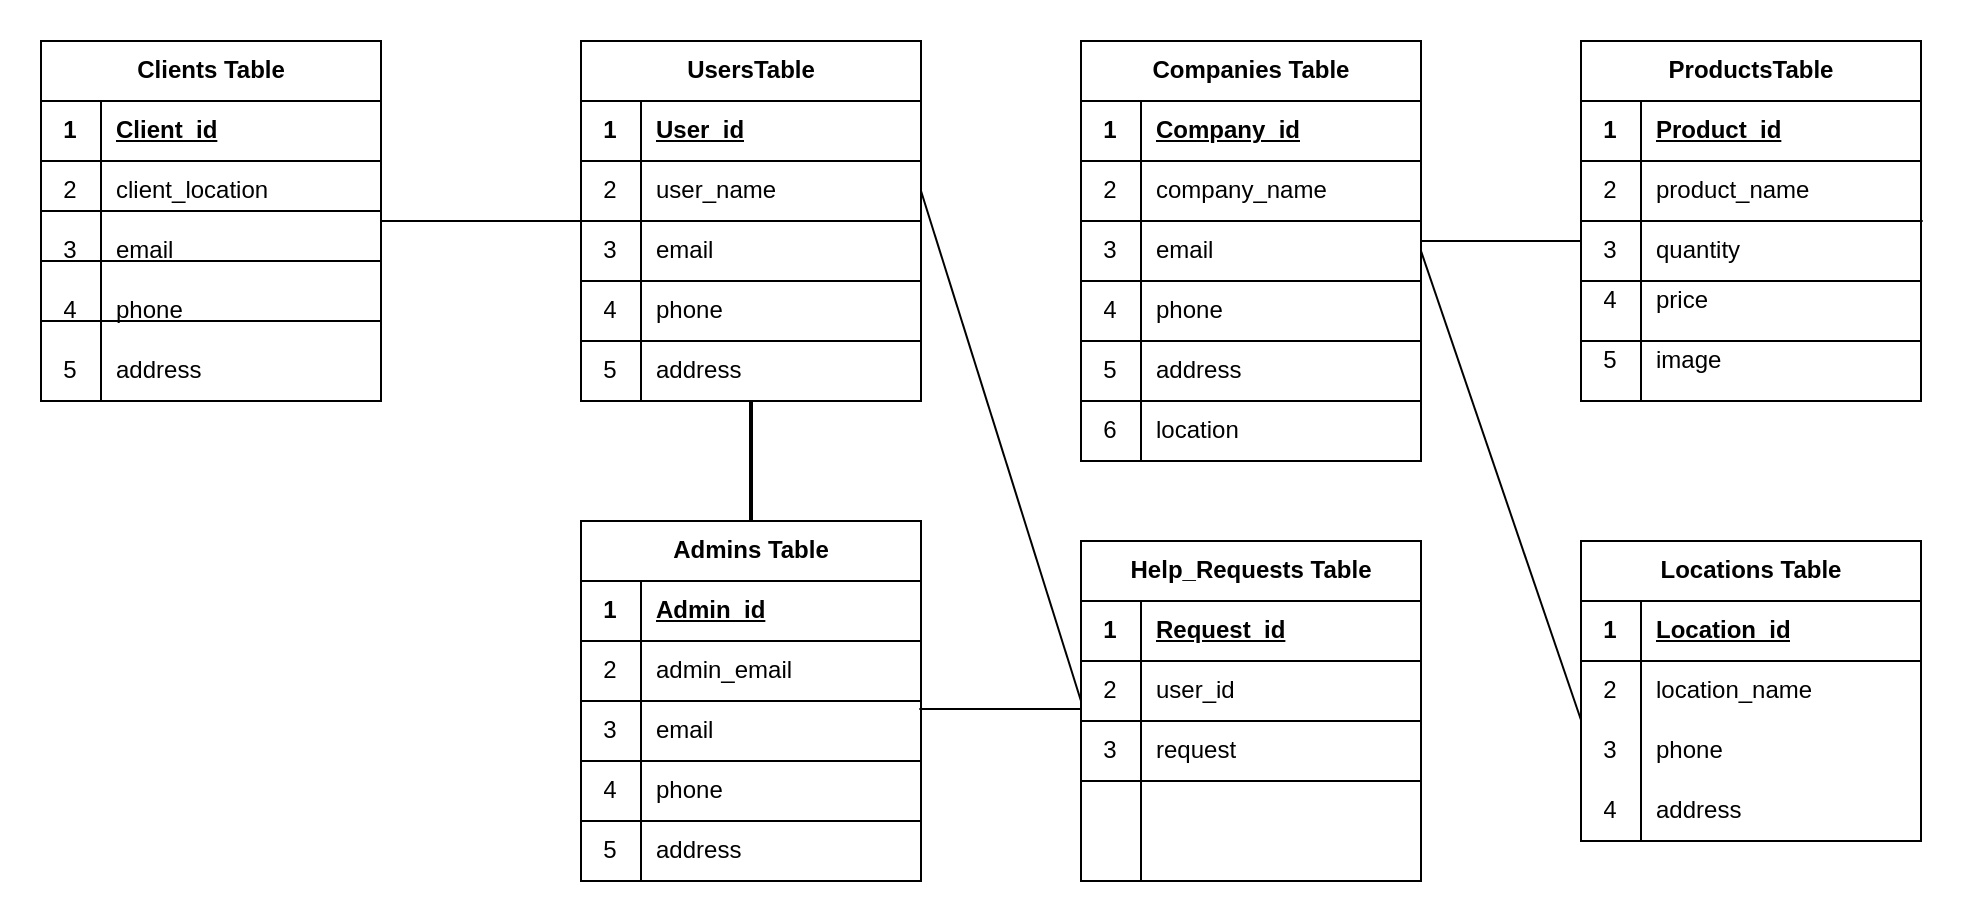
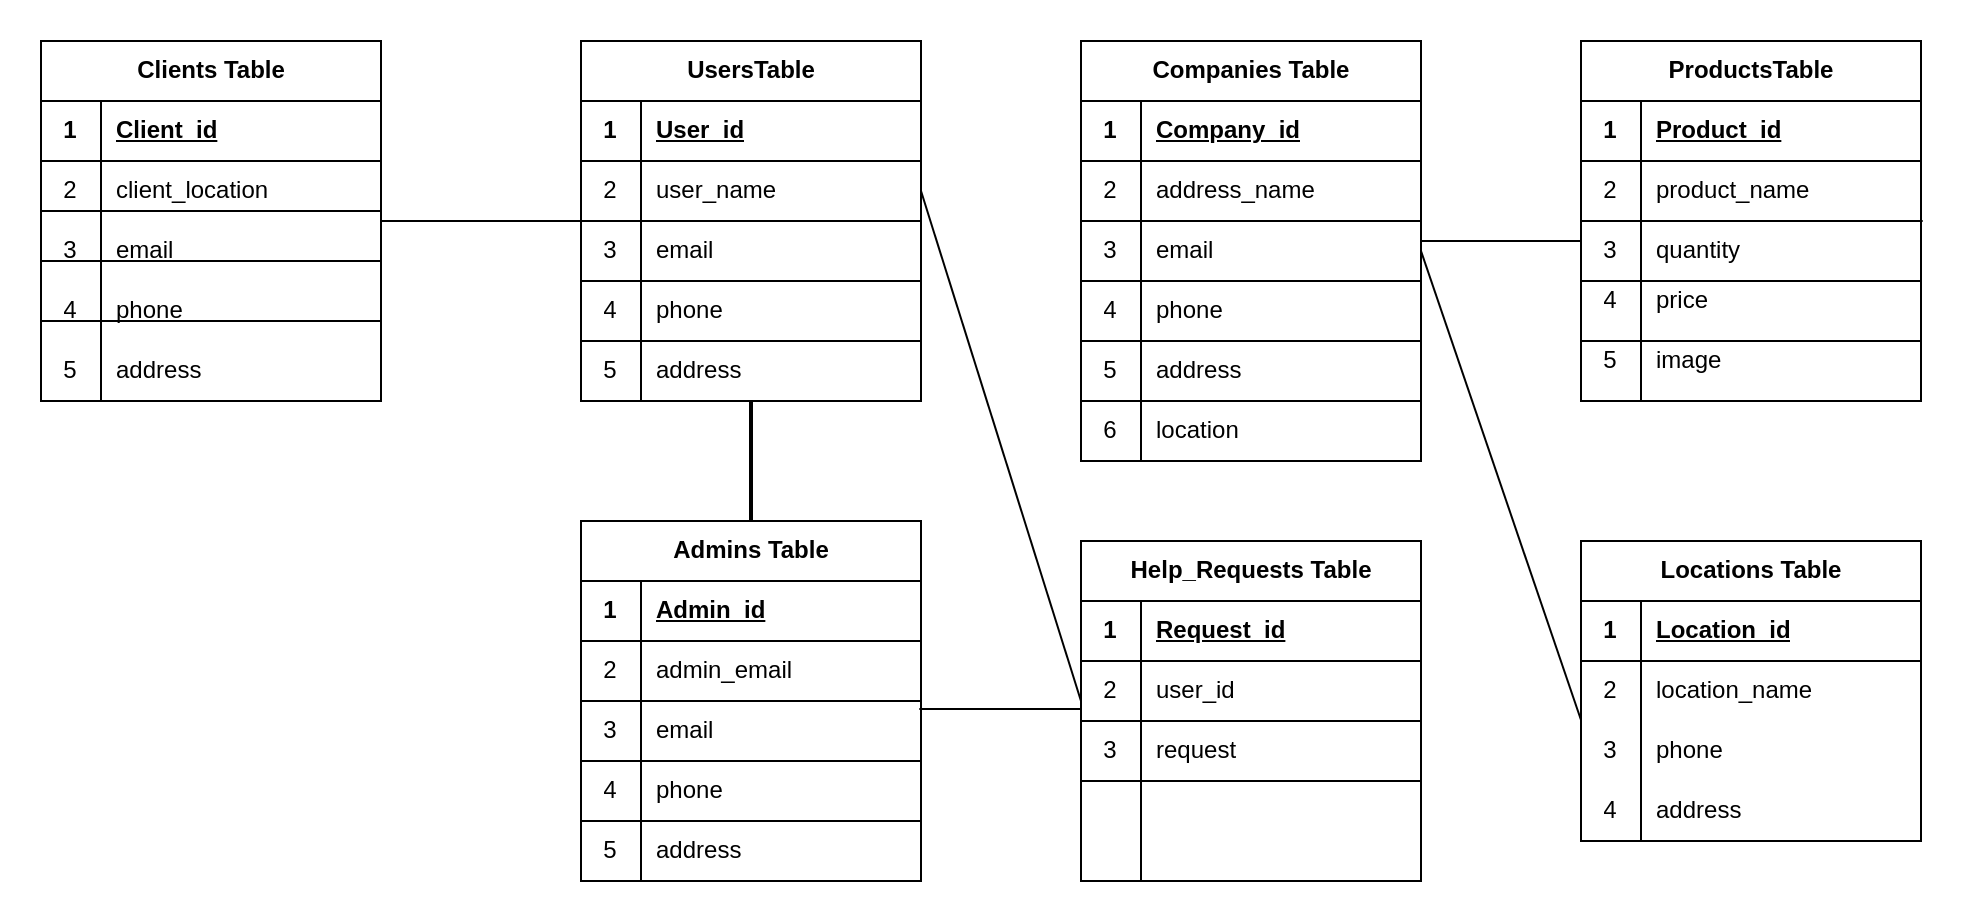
node "company_name": label "company_name" -> "address_name"
